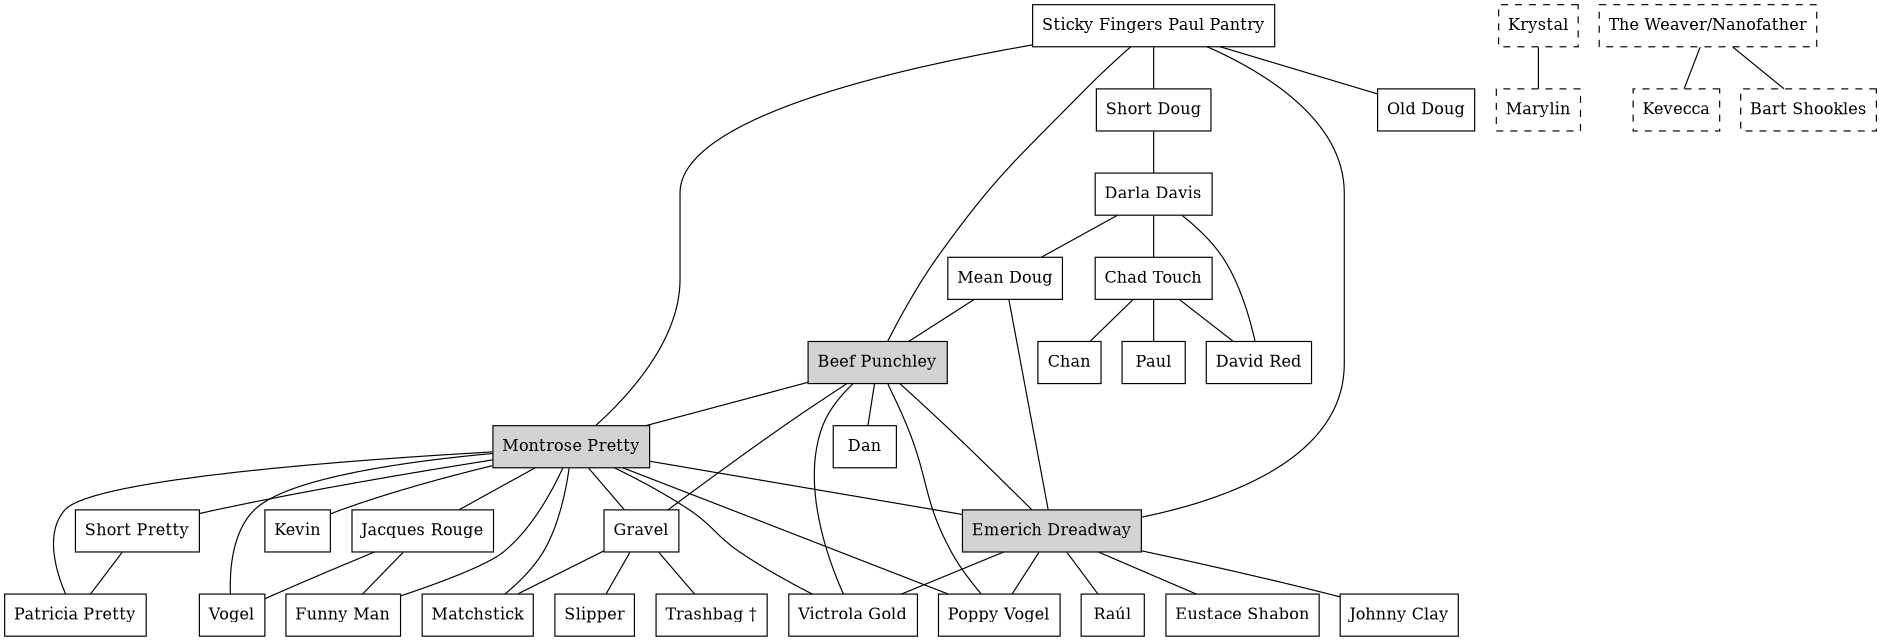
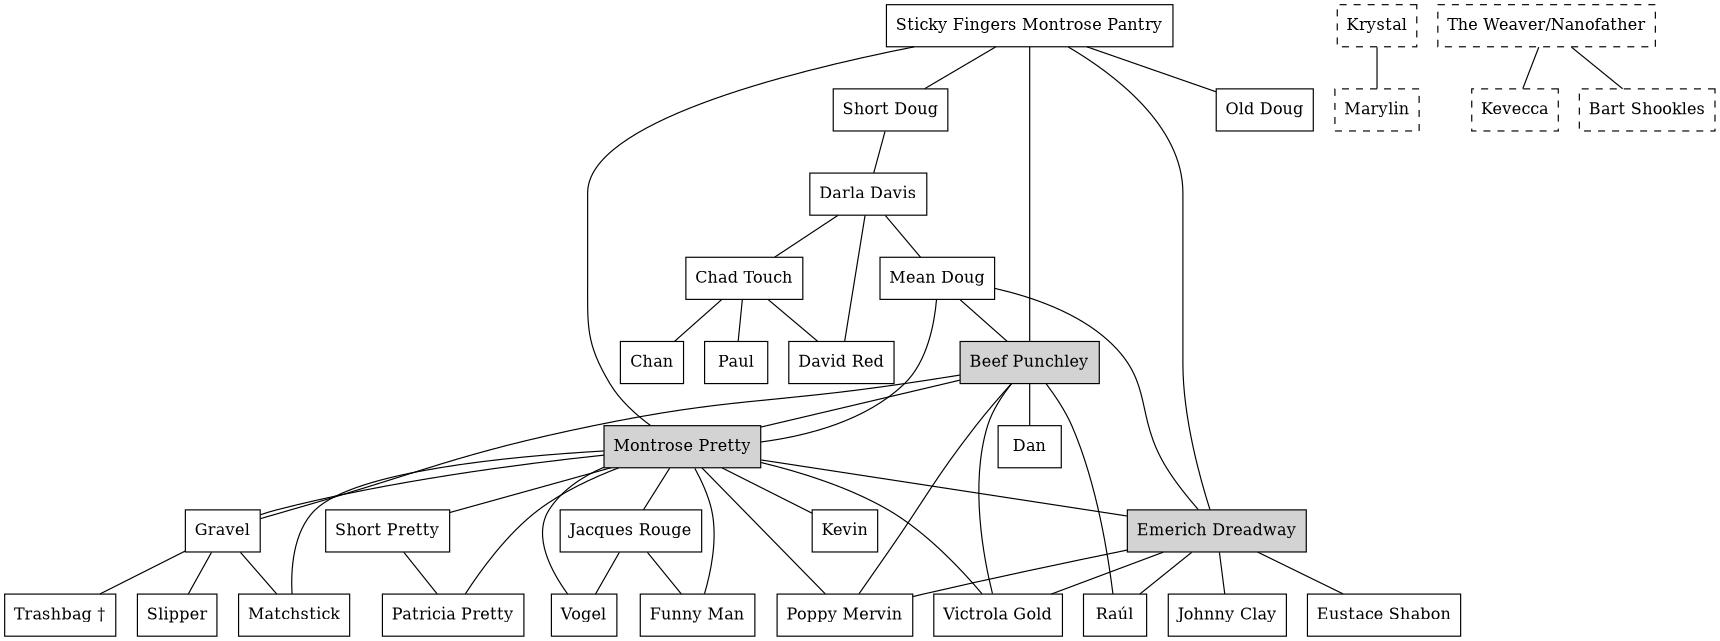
node "Sticky Fingers Paul Pantry": label "Sticky Fingers Paul Pantry" -> "Sticky Fingers Montrose Pantry"
edge "Mean Doug" -- "Montrose Pretty": added
edge "Beef Punchley" -- "Emerich Dreadway": now "Beef Punchley" -- "Raúl"
node "Poppy Vogel": label "Poppy Vogel" -> "Poppy Mervin"
